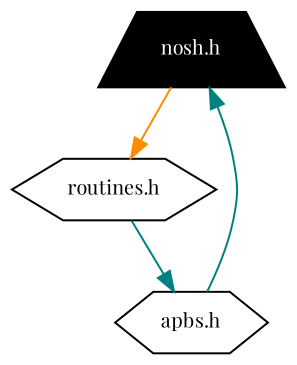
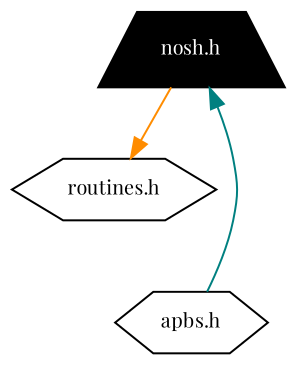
edge "routines.h" -> "apbs.h": removed
